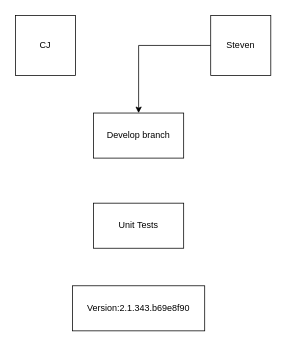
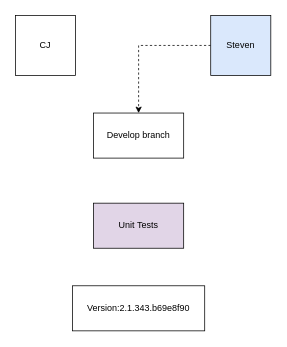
edge "Steven" -> "Develop branch": style solid -> dashed
node "Steven": fillcolor #ffffff -> #dae8fc
node "Unit Tests": fillcolor #ffffff -> #e1d5e7
